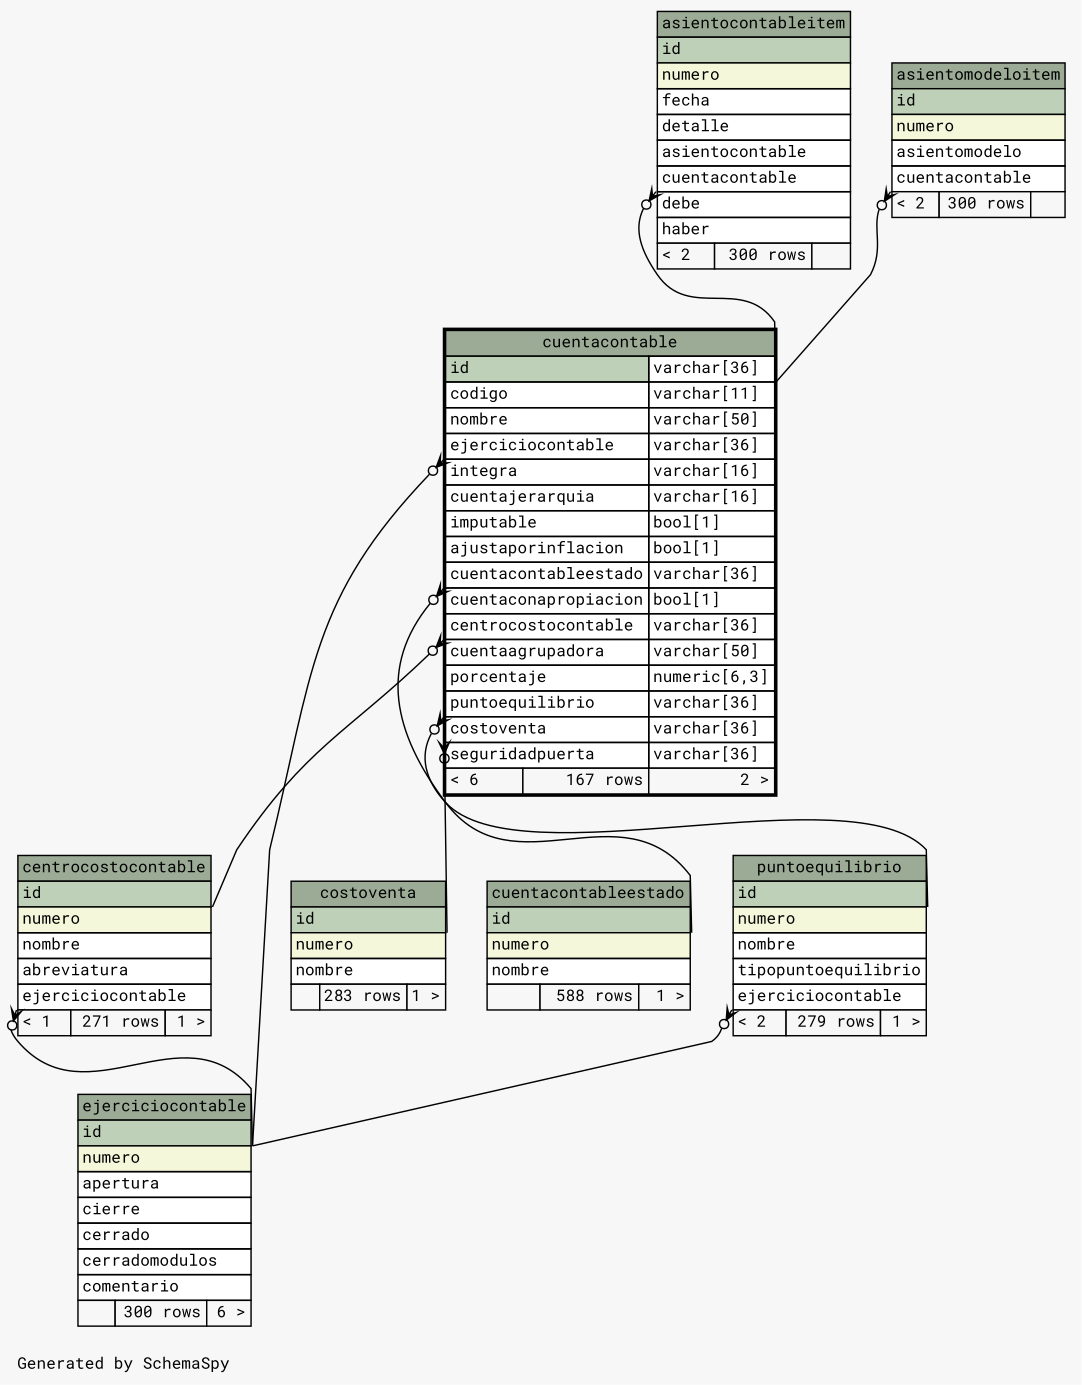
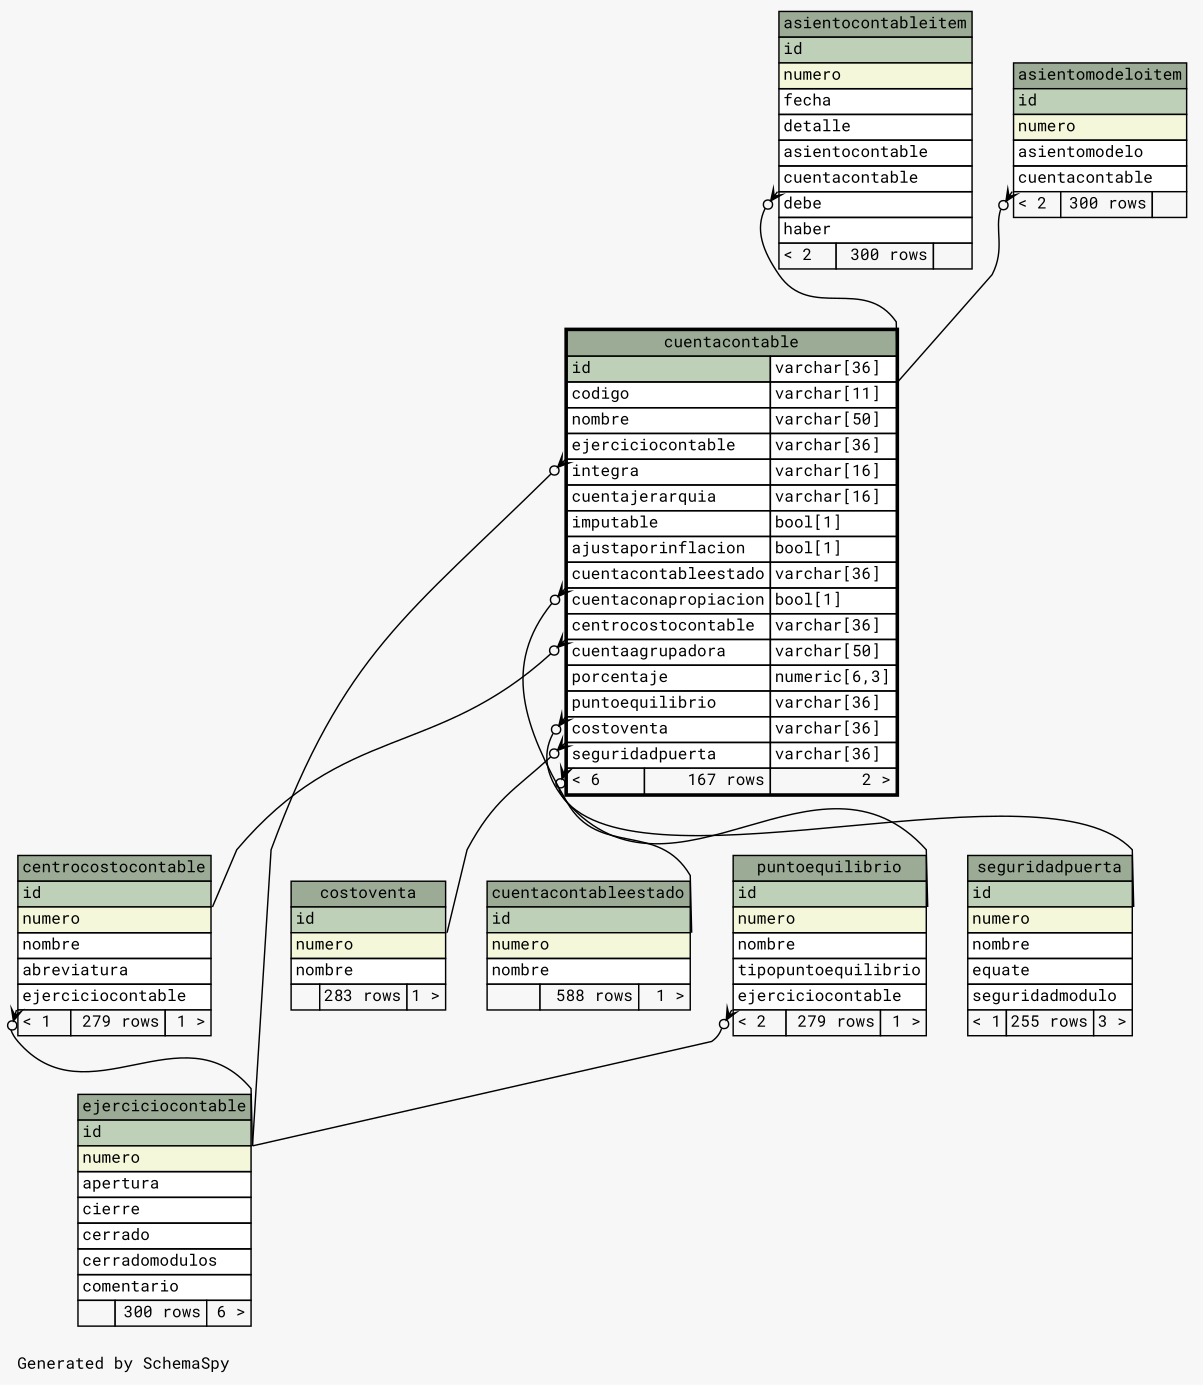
node "seguridadpuerta": added
node "centrocostocontable": text "271 rows" -> "279 rows"
